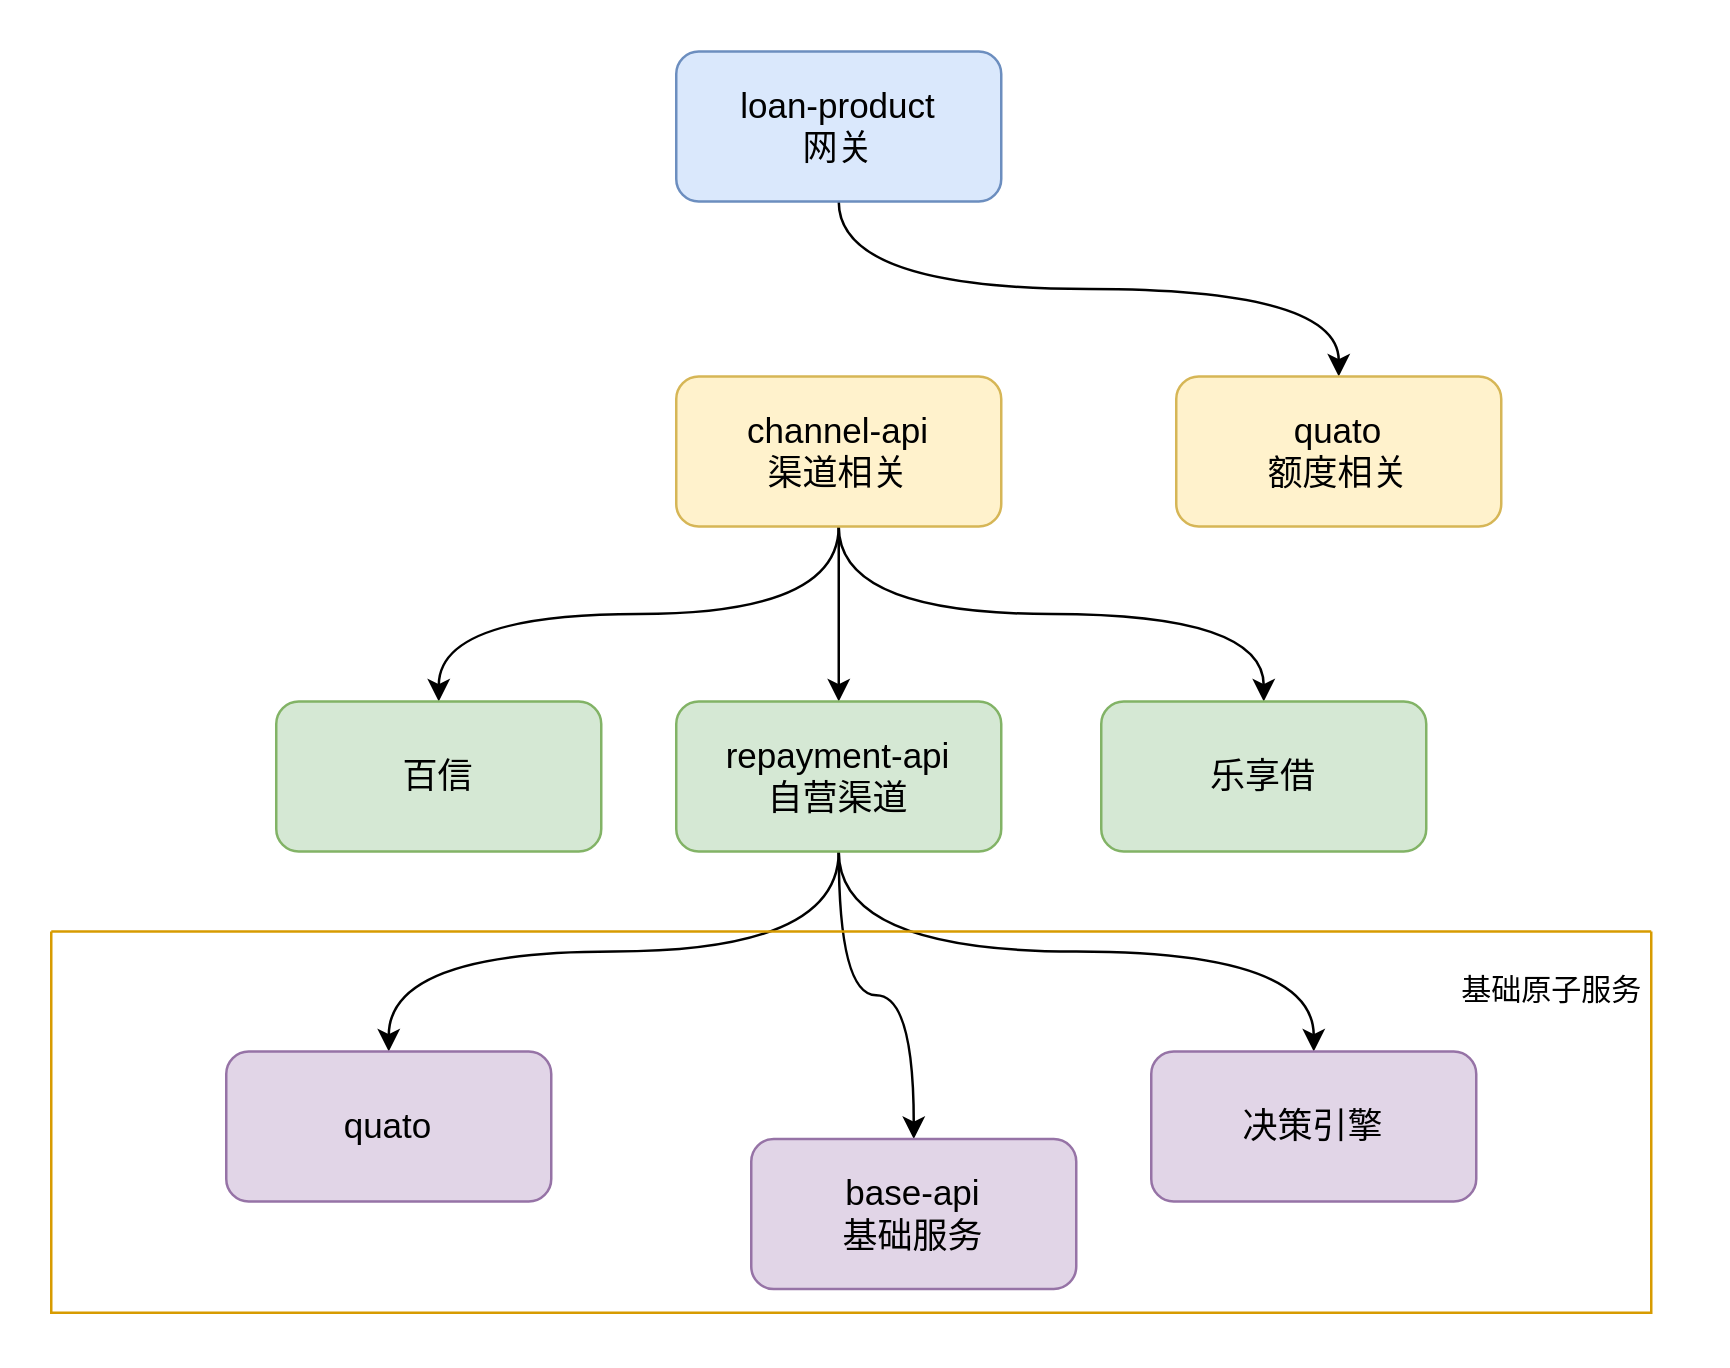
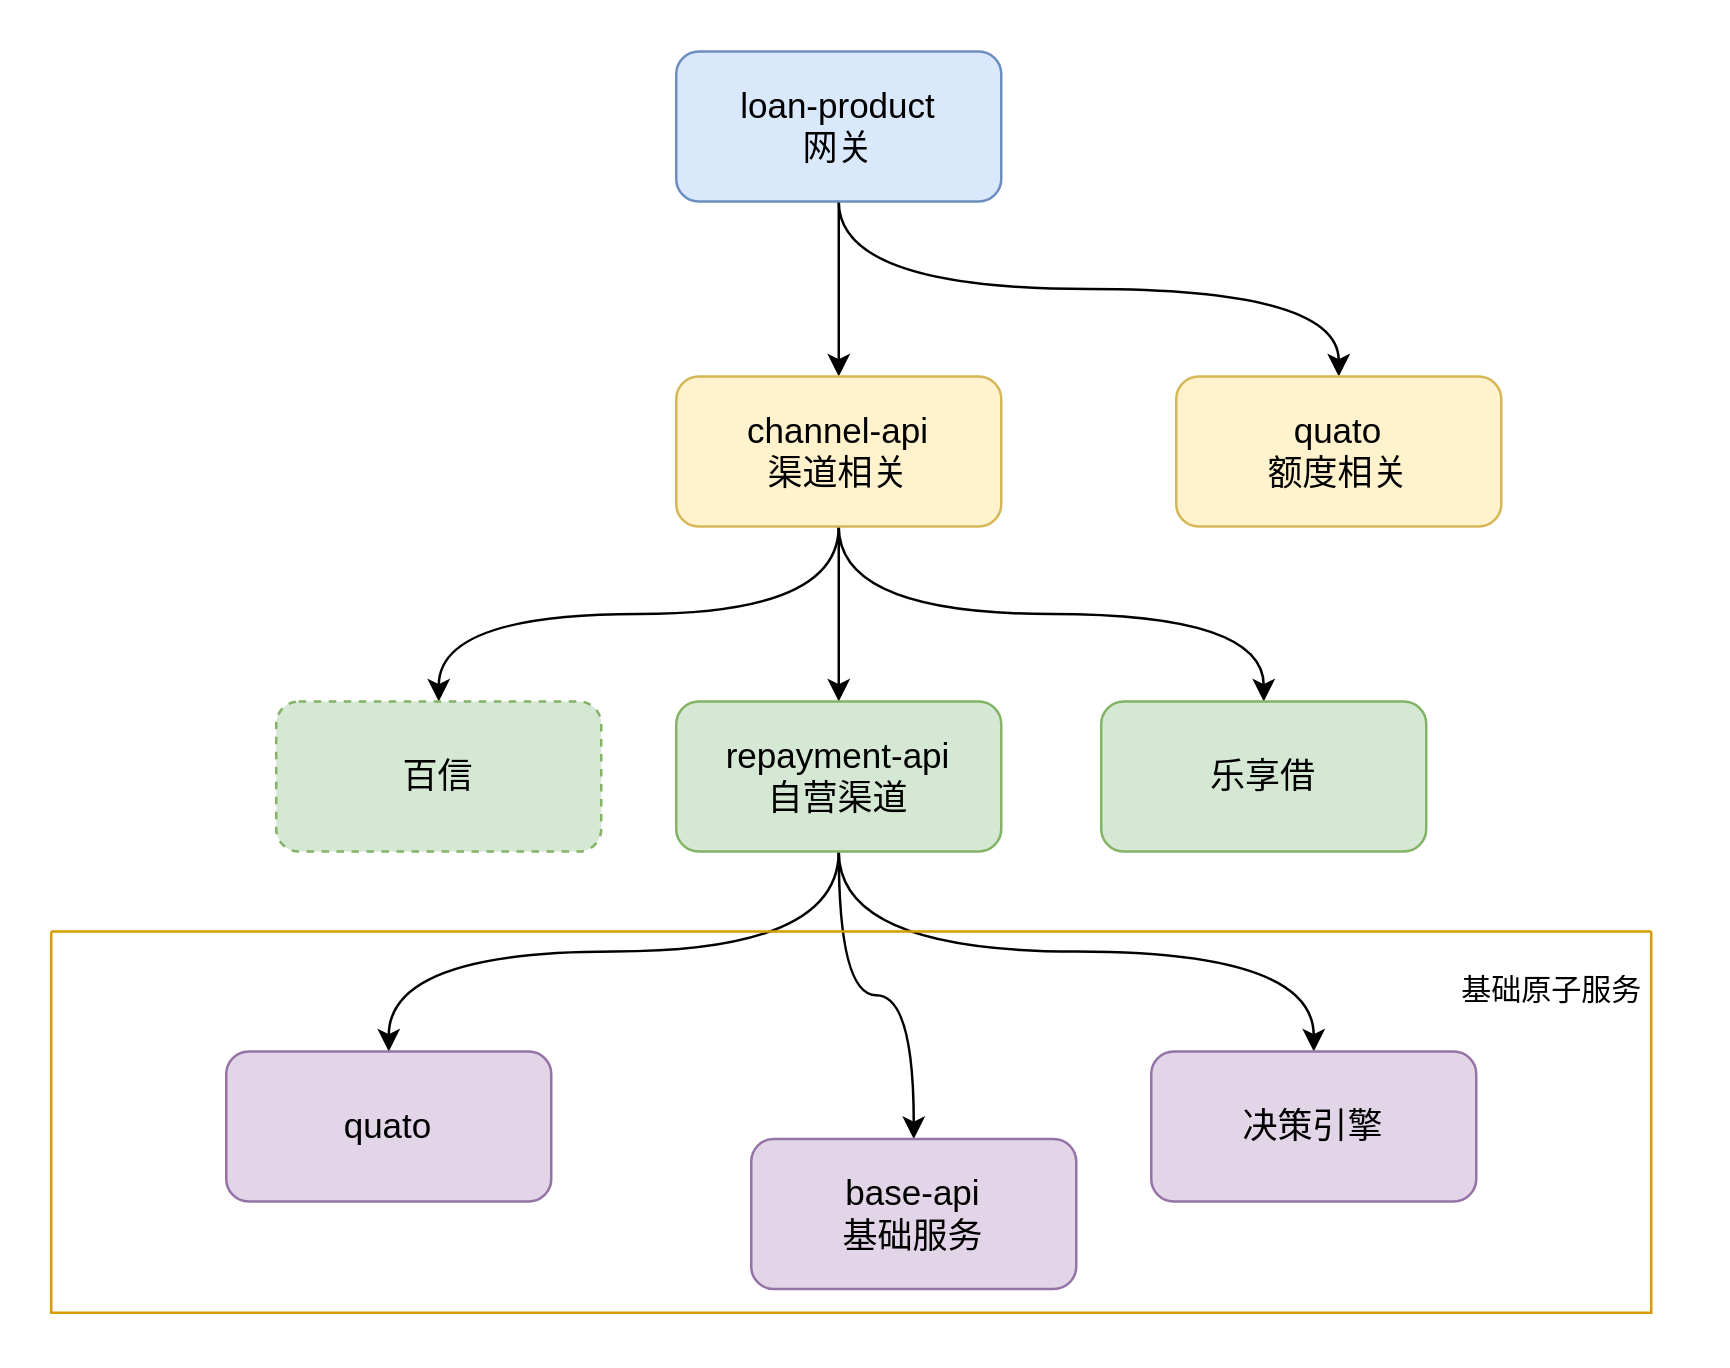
edge "loan-product 网关" -> "channel-api 渠道相关": added
node "百信": style solid -> dashed
